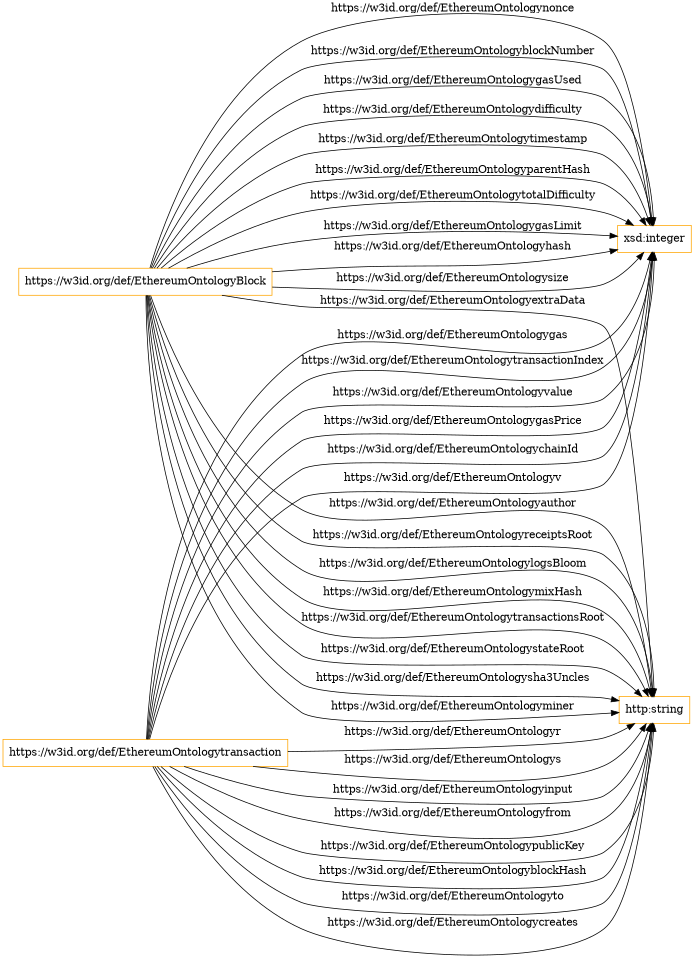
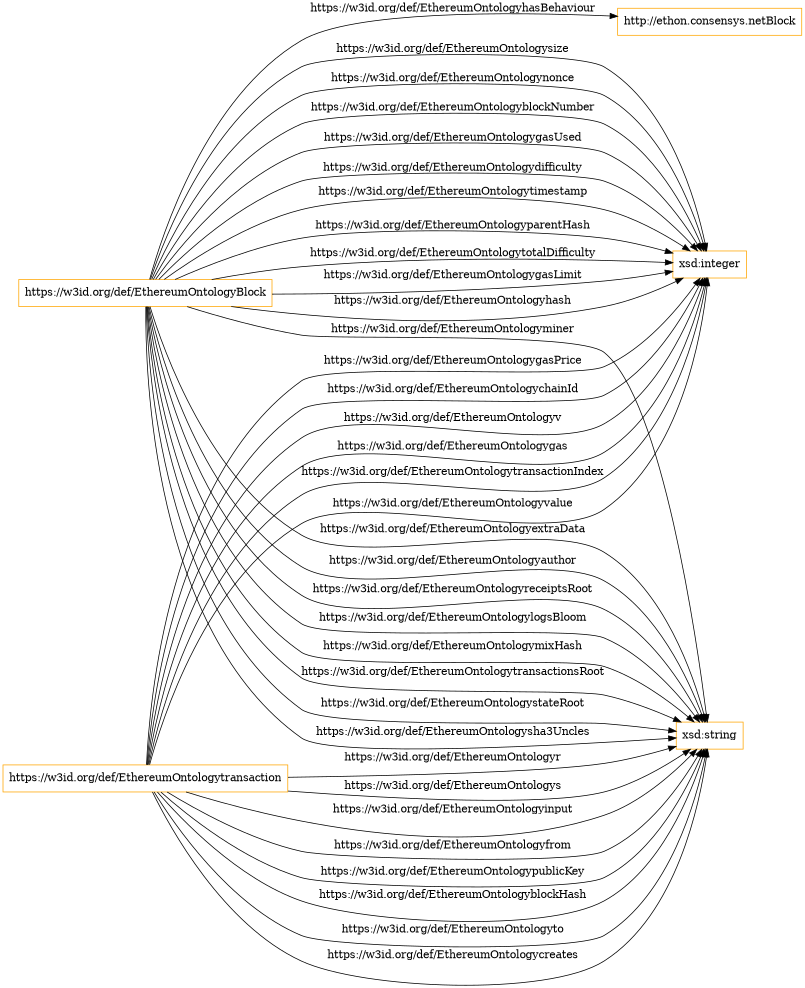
node "http://ethon.consensys.netBlock": added
node "http:string": label "http:string" -> "xsd:string"
